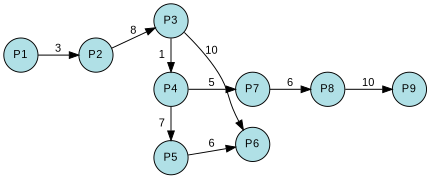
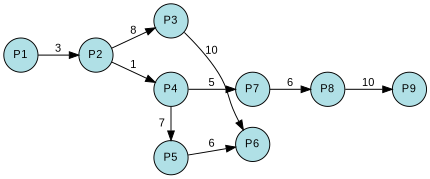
edge "P3" -> "P4": now "P2" -> "P4"
